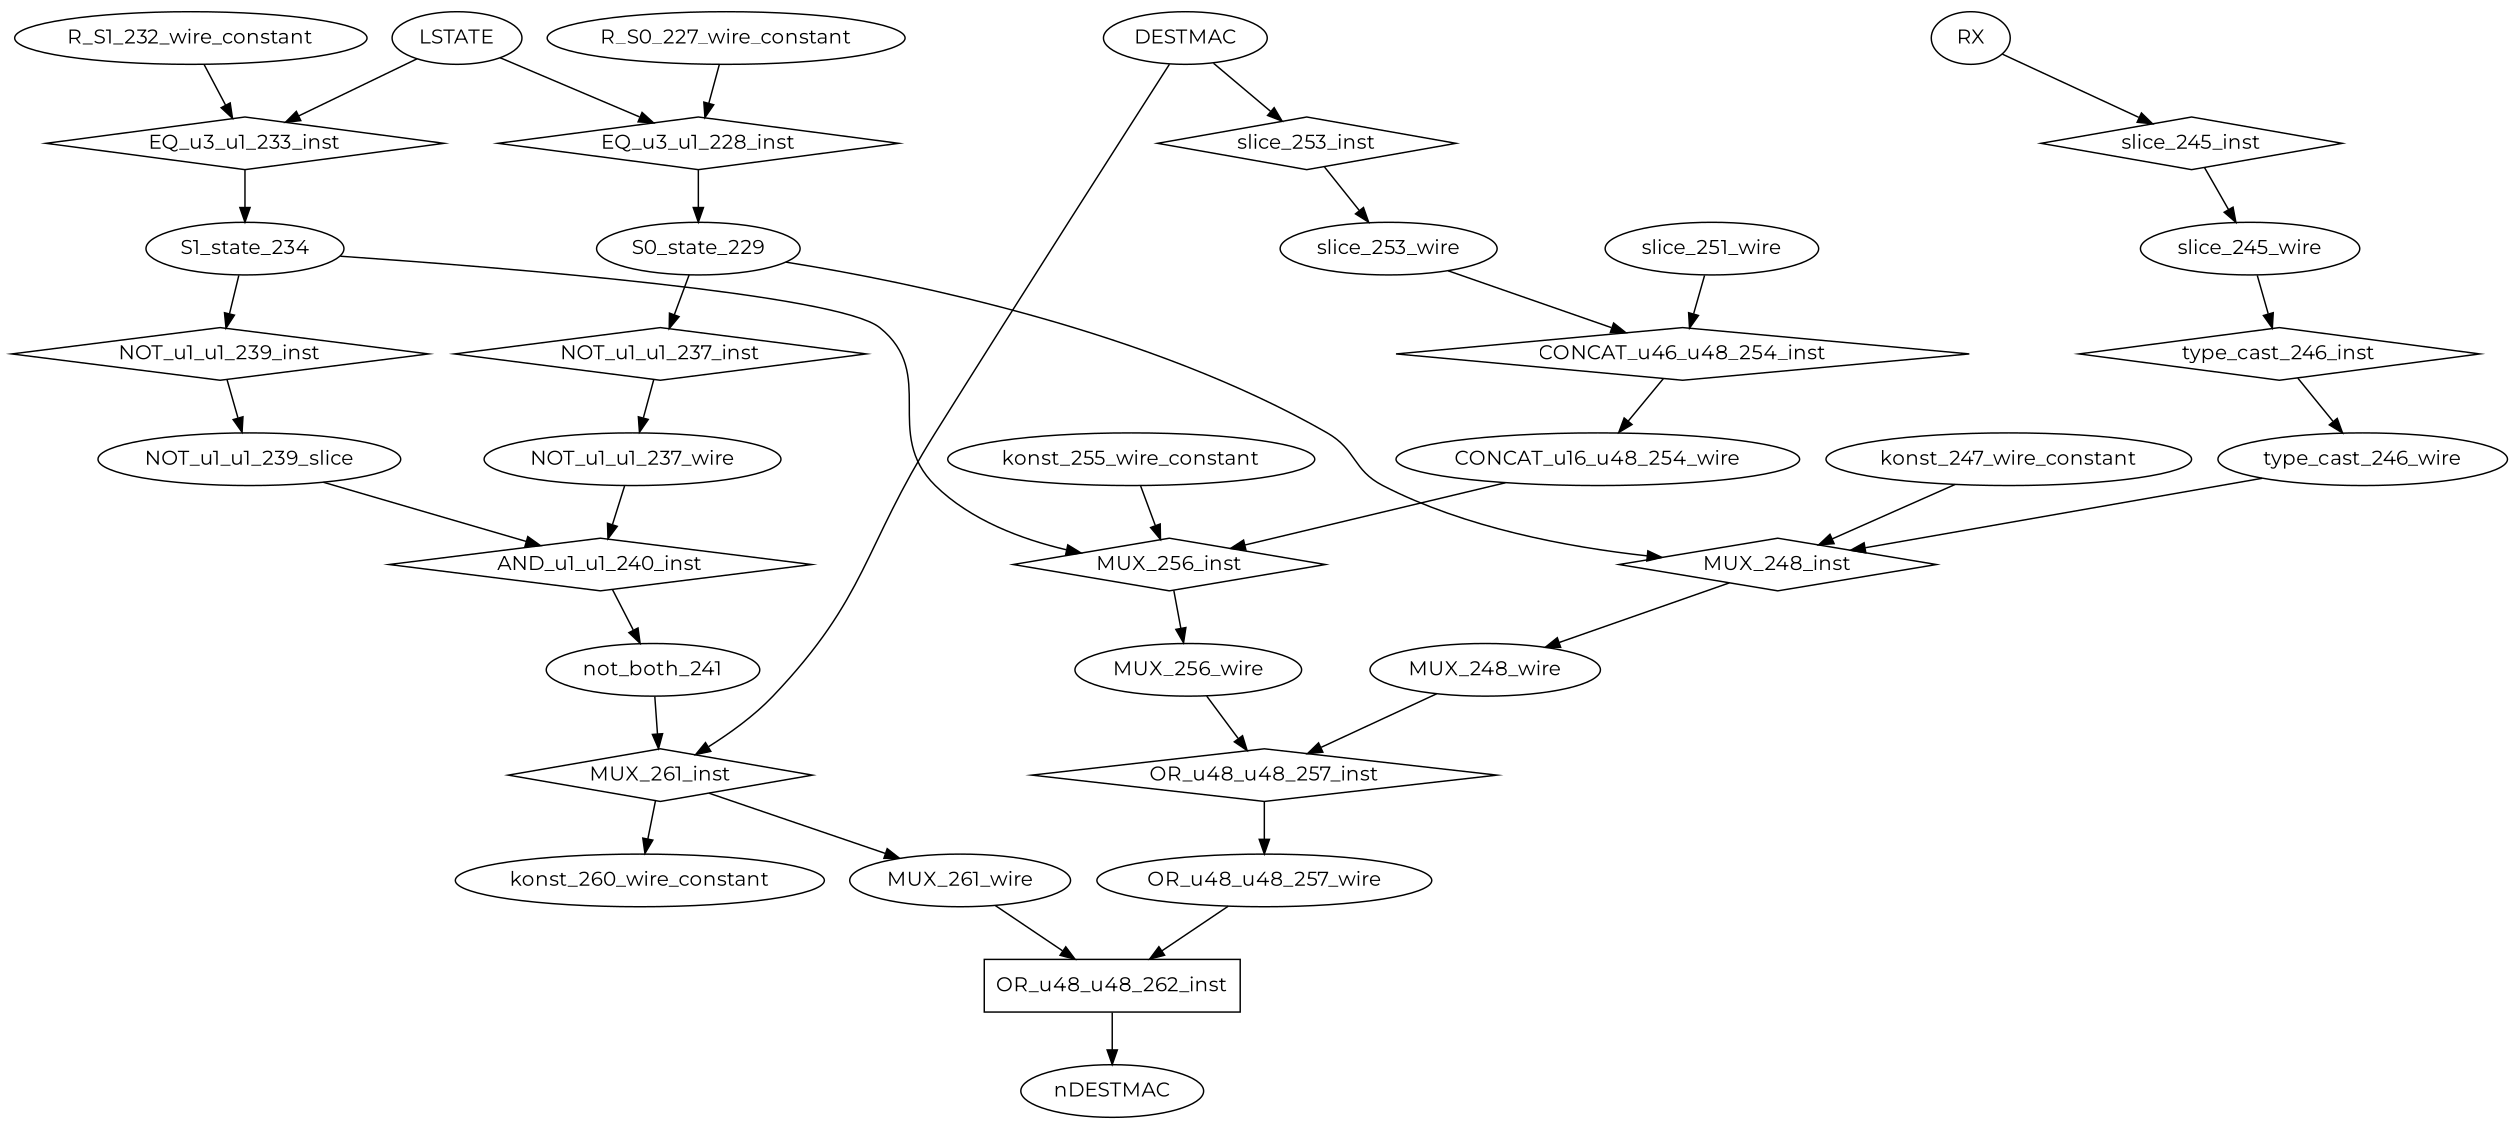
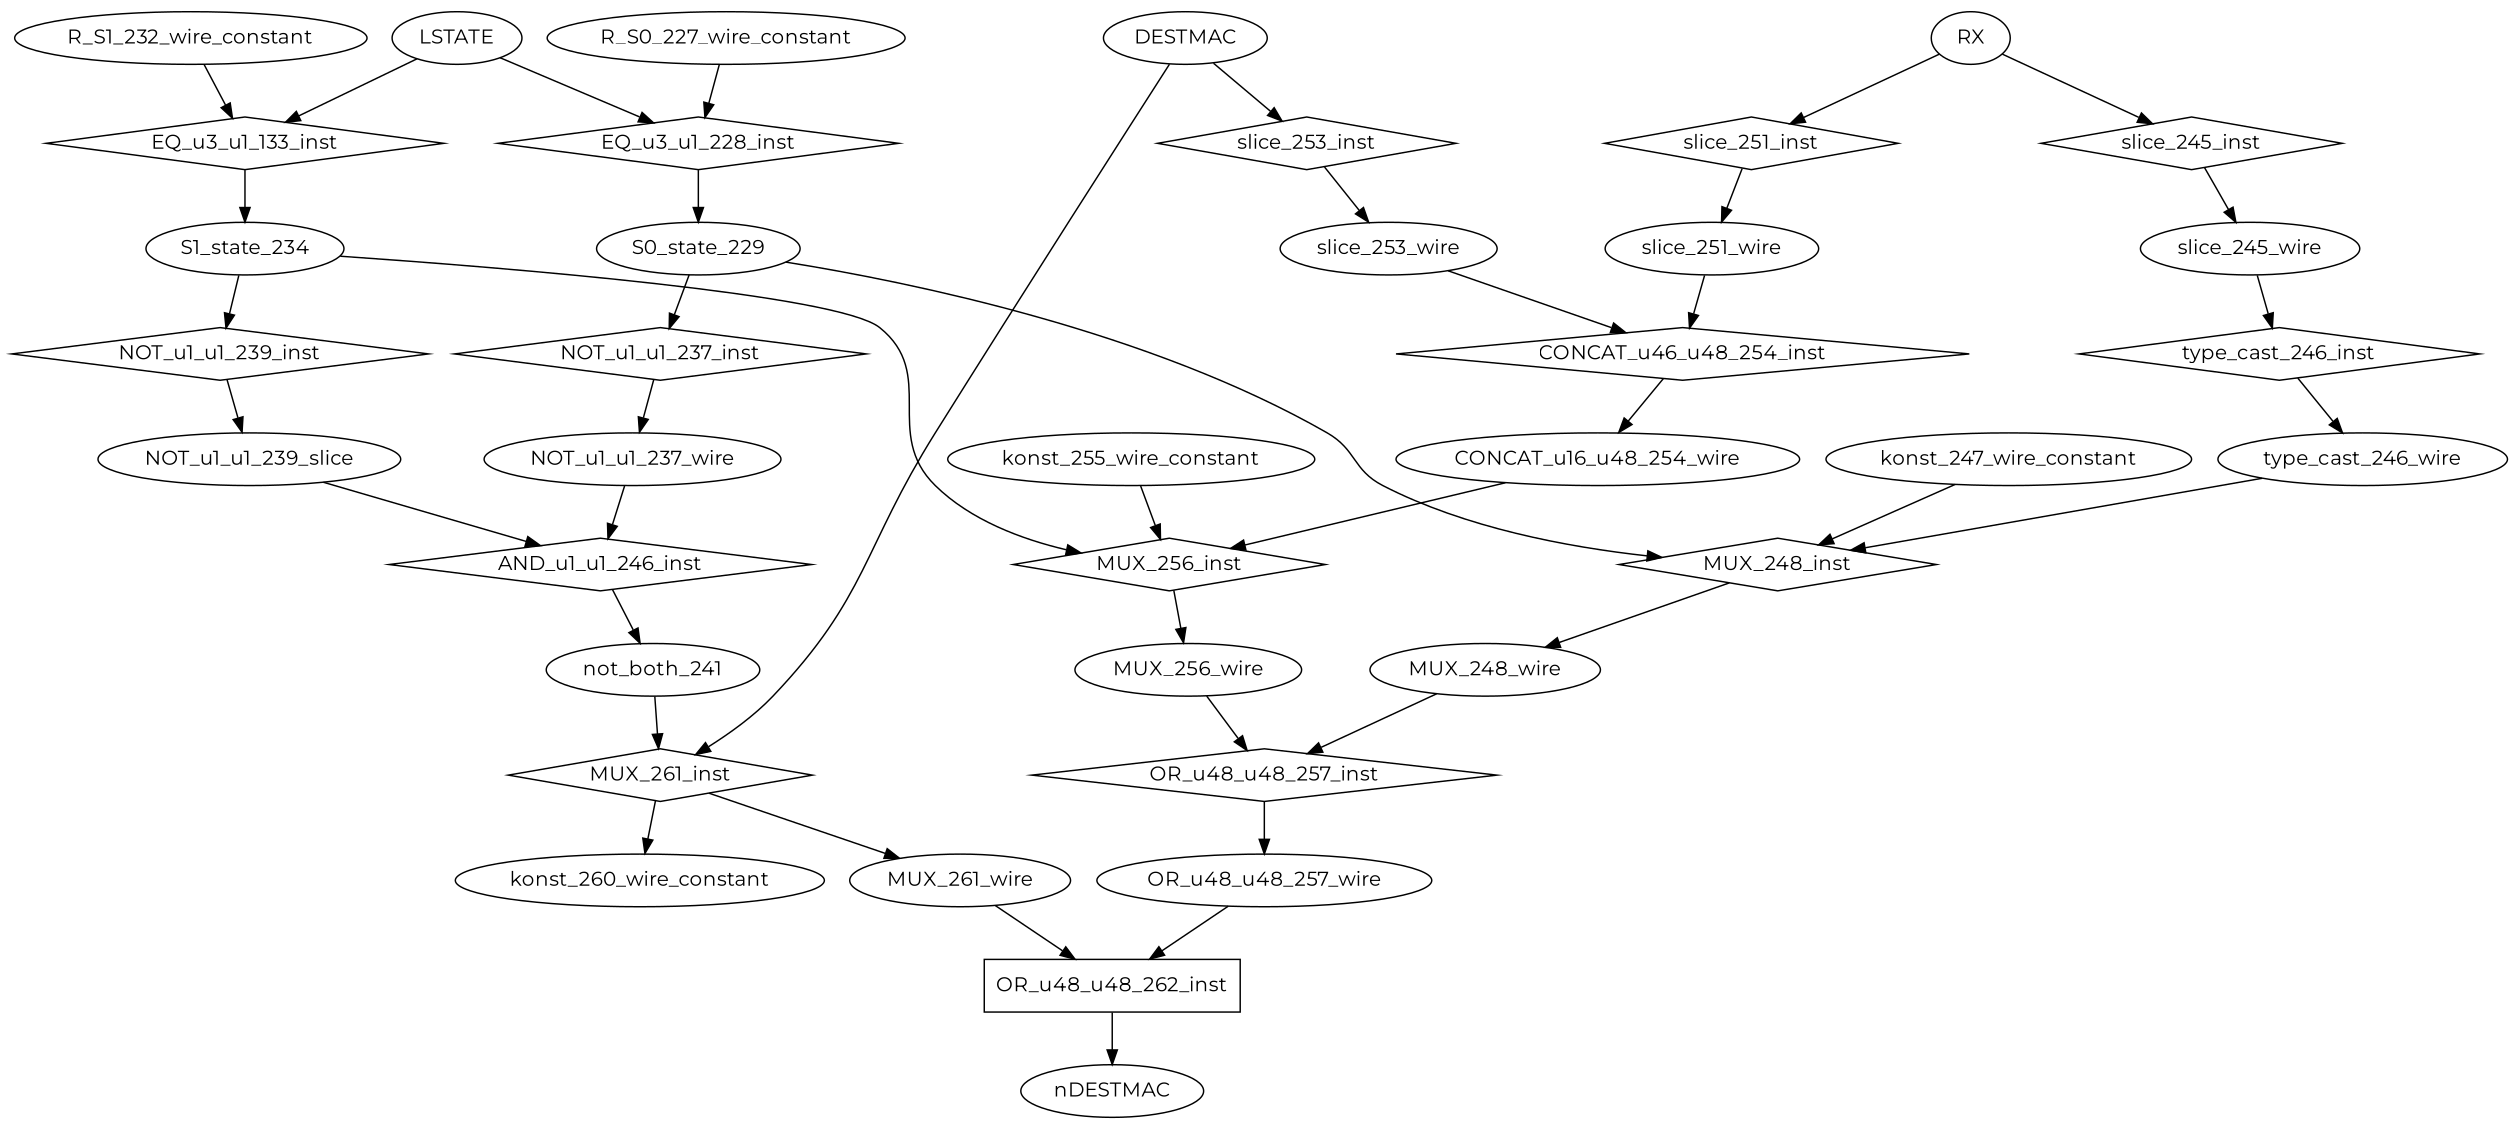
node "EQ_u3_u1_233_inst": label "EQ_u3_u1_233_inst" -> "EQ_u3_u1_133_inst"
node "slice_251_inst": added
node "AND_u1_u1_240_inst": label "AND_u1_u1_240_inst" -> "AND_u1_u1_246_inst"
